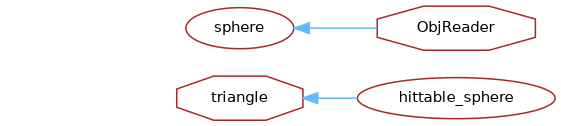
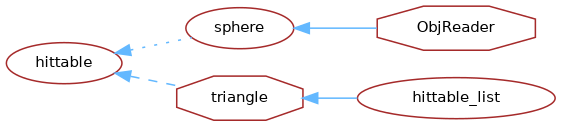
node "hittable": added
node "hittable_sphere": label "hittable_sphere" -> "hittable_list"
